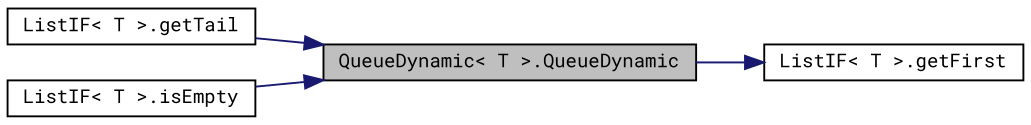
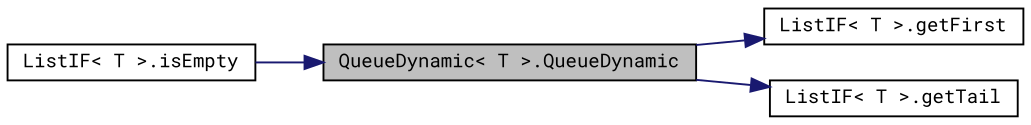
edge "ListIF< T >.getTail" -> "QueueDynamic< T >.QueueDynamic": reversed
